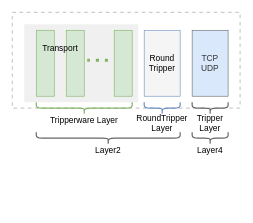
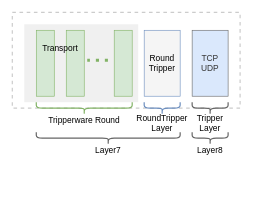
node "Tripperware Layer": label "Tripperware Layer" -> "Tripperware Round"
node "Layer2": label "Layer2" -> "Layer7"
node "Layer4": label "Layer4" -> "Layer8"
